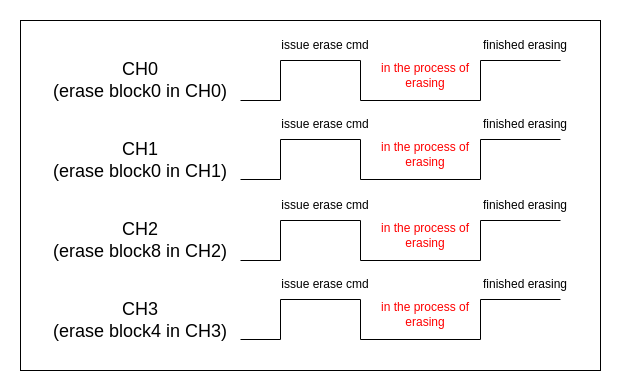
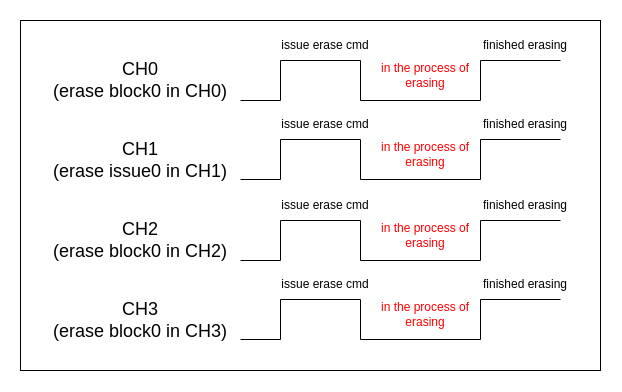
node "CH1 (erase block0 in CH1)": label "CH1 (erase block0 in CH1)" -> "CH1 (erase issue0 in CH1)"
node "CH2 (erase block8 in CH2)": label "CH2 (erase block8 in CH2)" -> "CH2 (erase block0 in CH2)"
node "CH3 (erase block4 in CH3)": label "CH3 (erase block4 in CH3)" -> "CH3 (erase block0 in CH3)"
